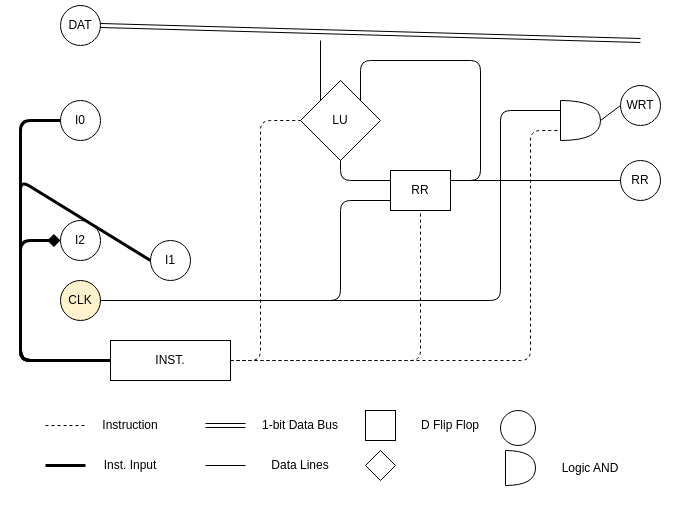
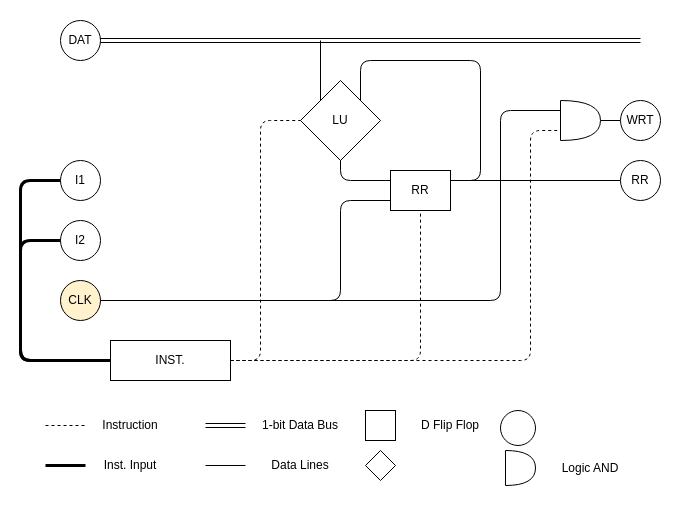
node "DAT": moved (81, 26) -> (81, 41)
node "WRT": moved (641, 106) -> (641, 121)
node "I0": removed
edge "I0" -- "INST.": removed
edge "INST." -> "I2": arrowhead diamond -> none
node "I1": moved (171, 261) -> (81, 181)
